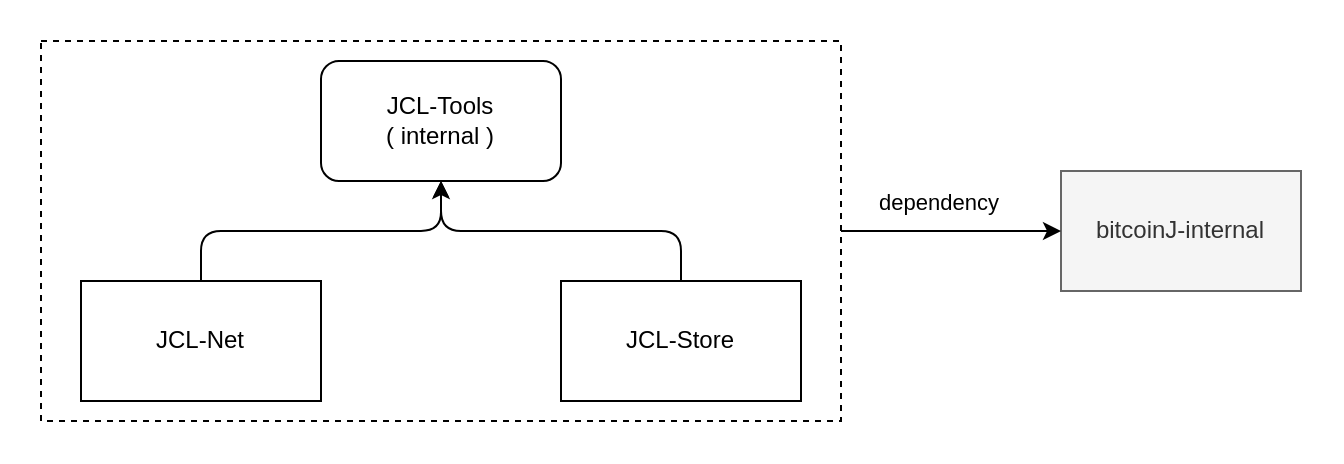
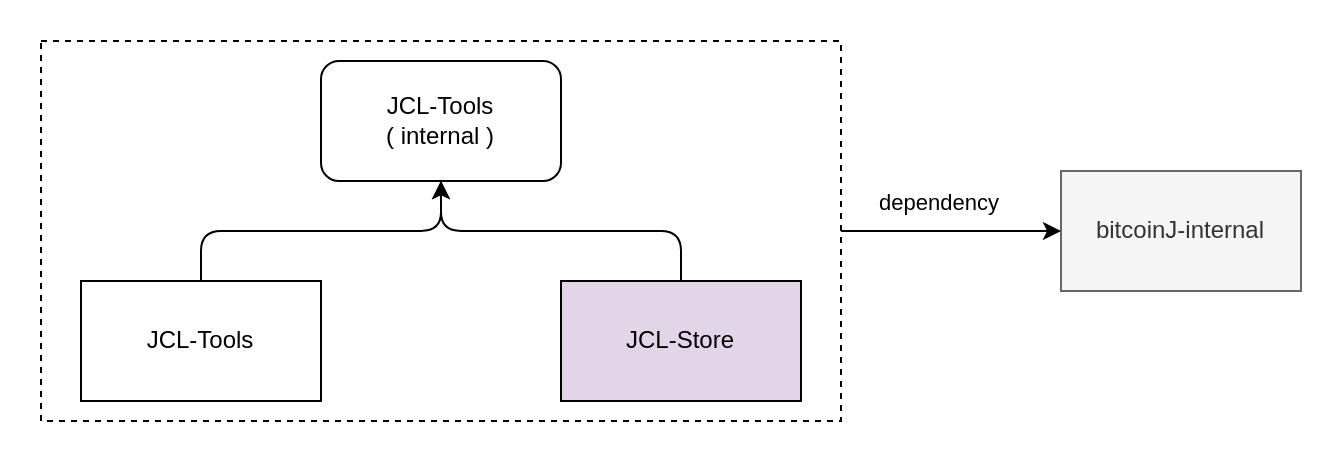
edge "JCL-Store" -> "JCL-Tools ( internal )": arrowhead open -> classic
node "JCL-Net": label "JCL-Net" -> "JCL-Tools"
node "JCL-Store": fillcolor #ffffff -> #e1d5e7
